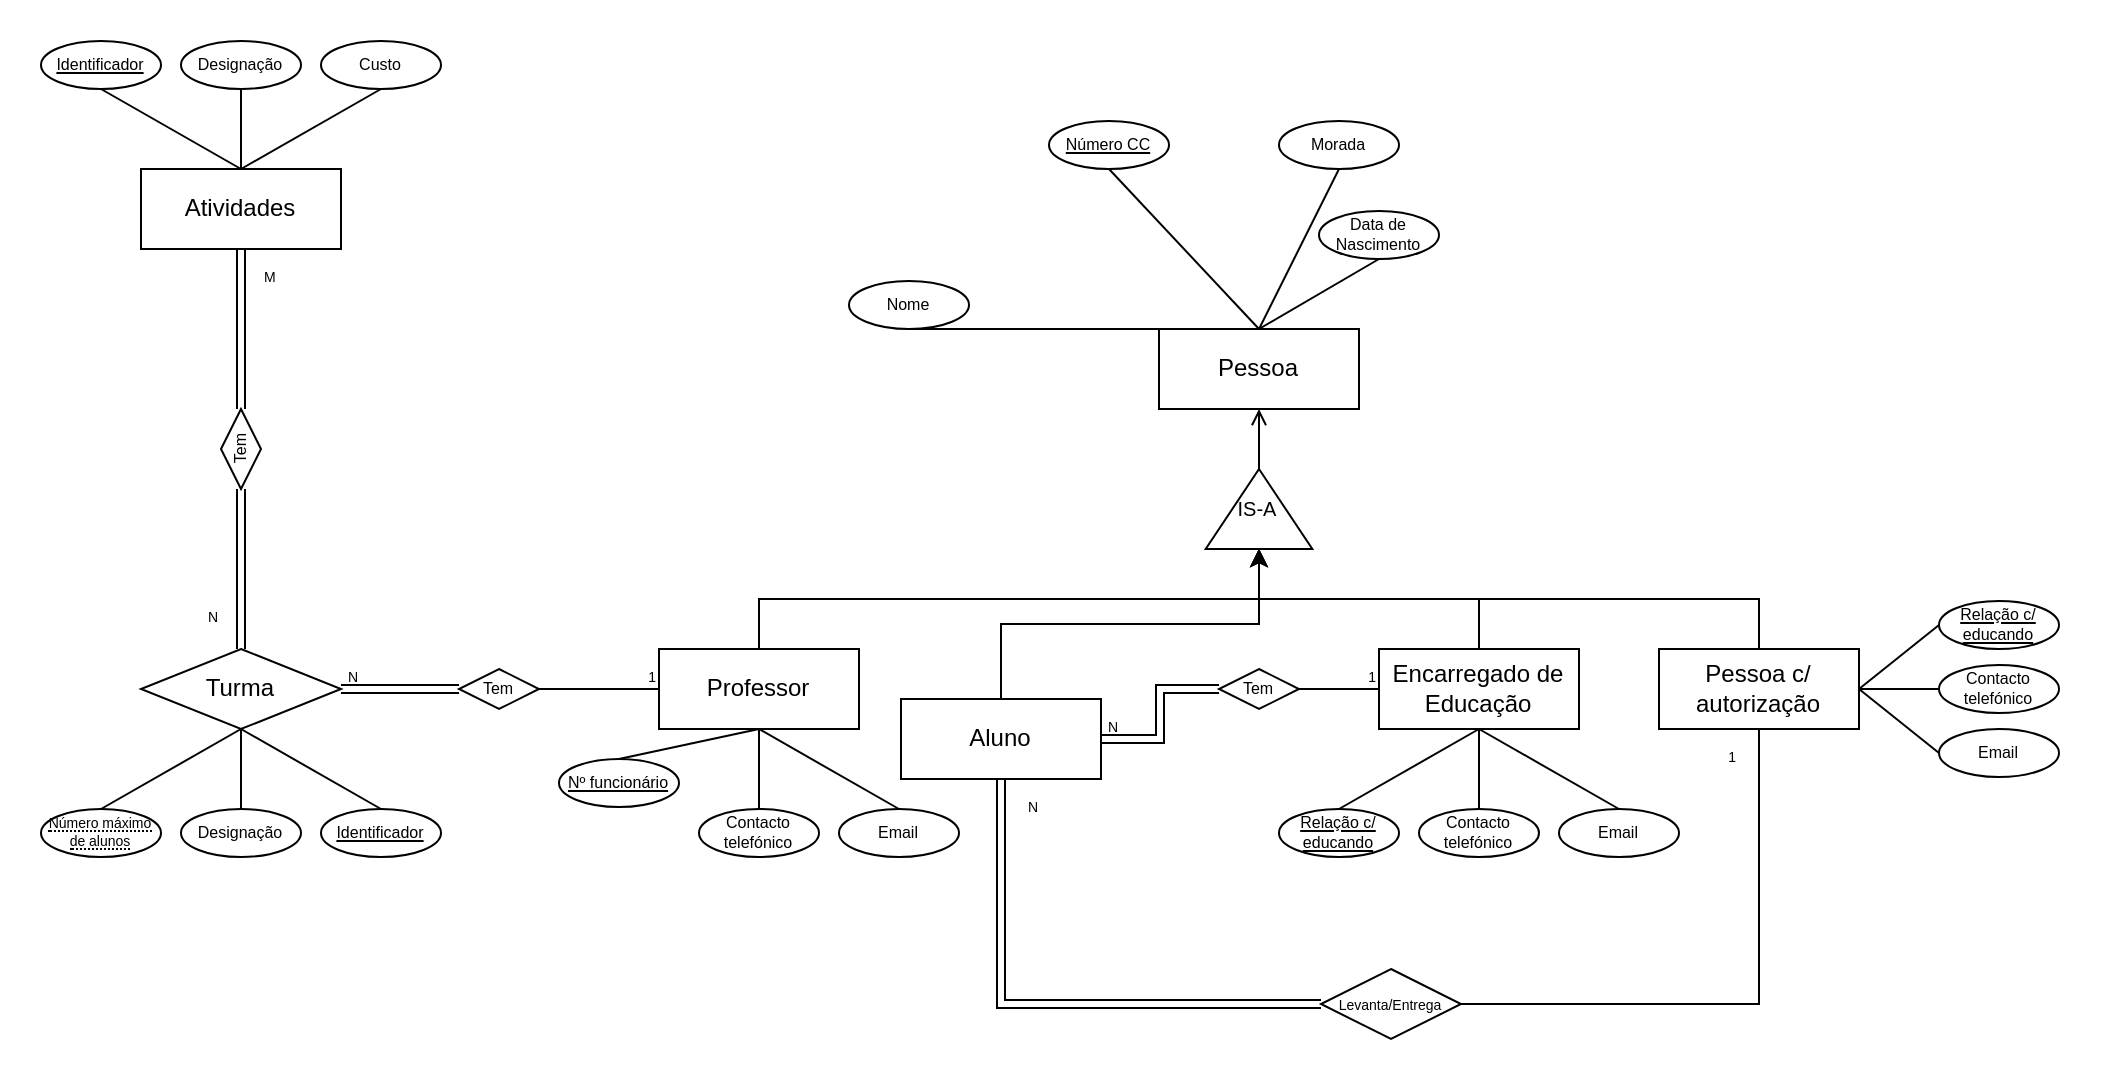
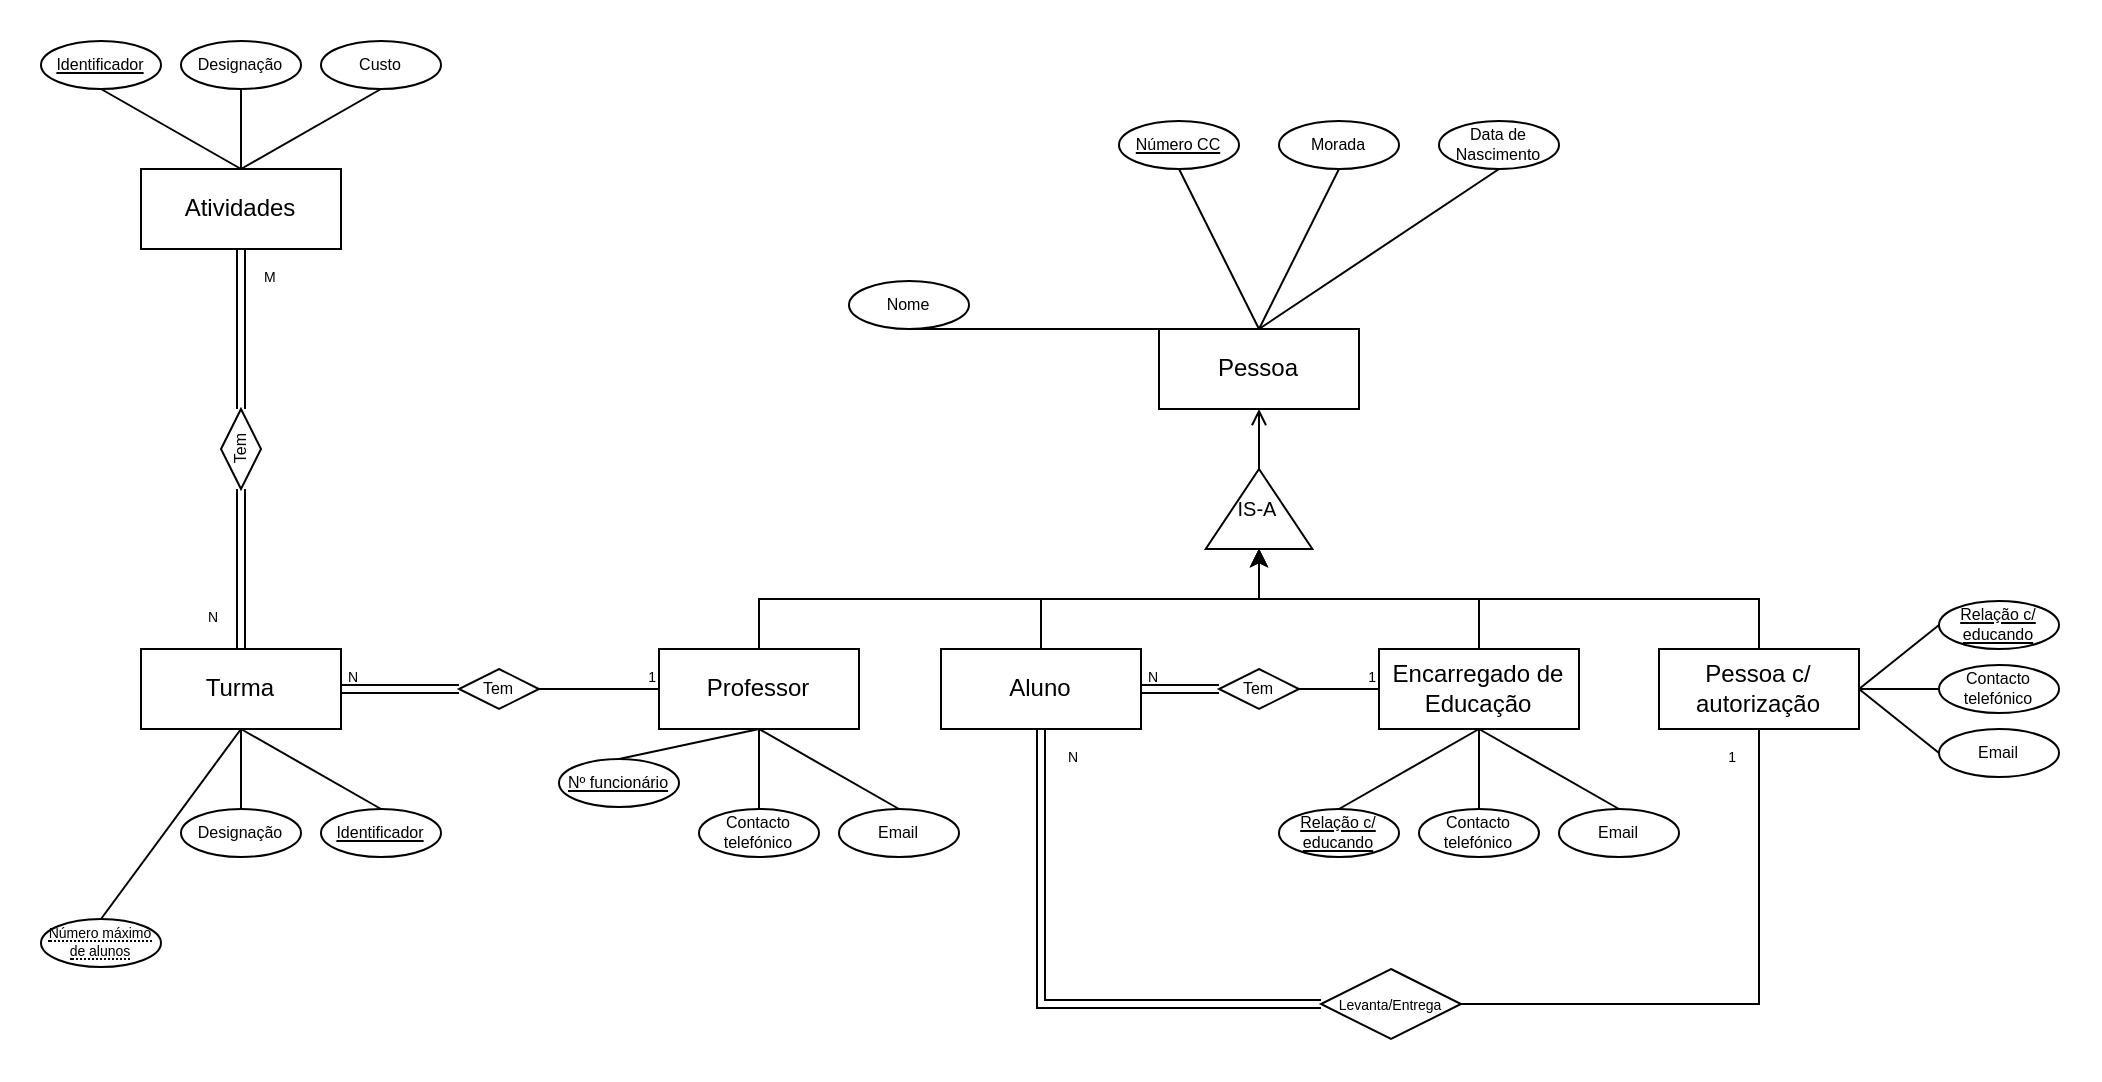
node "Número CC": moved (1109, 145) -> (1179, 145)
node "Data de Nascimento": moved (1379, 235) -> (1499, 145)
node "Turma": shape diamond -> rectangle
node "Aluno": moved (1001, 739) -> (1041, 689)
node "Número máximo de alunos": moved (101, 833) -> (101, 943)
